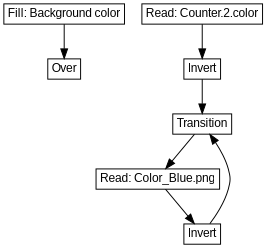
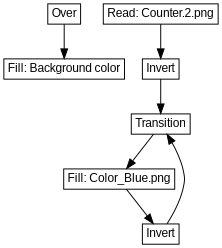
node "Read: Counter.2.color": label "Read: Counter.2.color" -> "Read: Counter.2.png"
edge "Fill: Background color" -> "Over": reversed
node "Read: Color_Blue.png": label "Read: Color_Blue.png" -> "Fill: Color_Blue.png"
